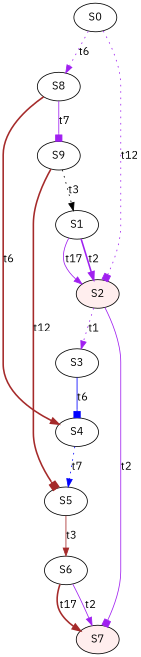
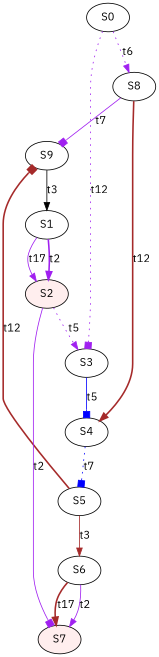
edge "S0" -> "S2": now "S0" -> "S3"
edge "S9" -> "S1": style dotted -> solid
edge "S8" -> "S4": label "t6" -> "t12"
edge "S9" -> "S5": reversed
edge "S2" -> "S3": label "t1" -> "t5"
edge "S3" -> "S4": label "t6" -> "t5"
edge "S4" -> "S5": arrowhead normal -> box
